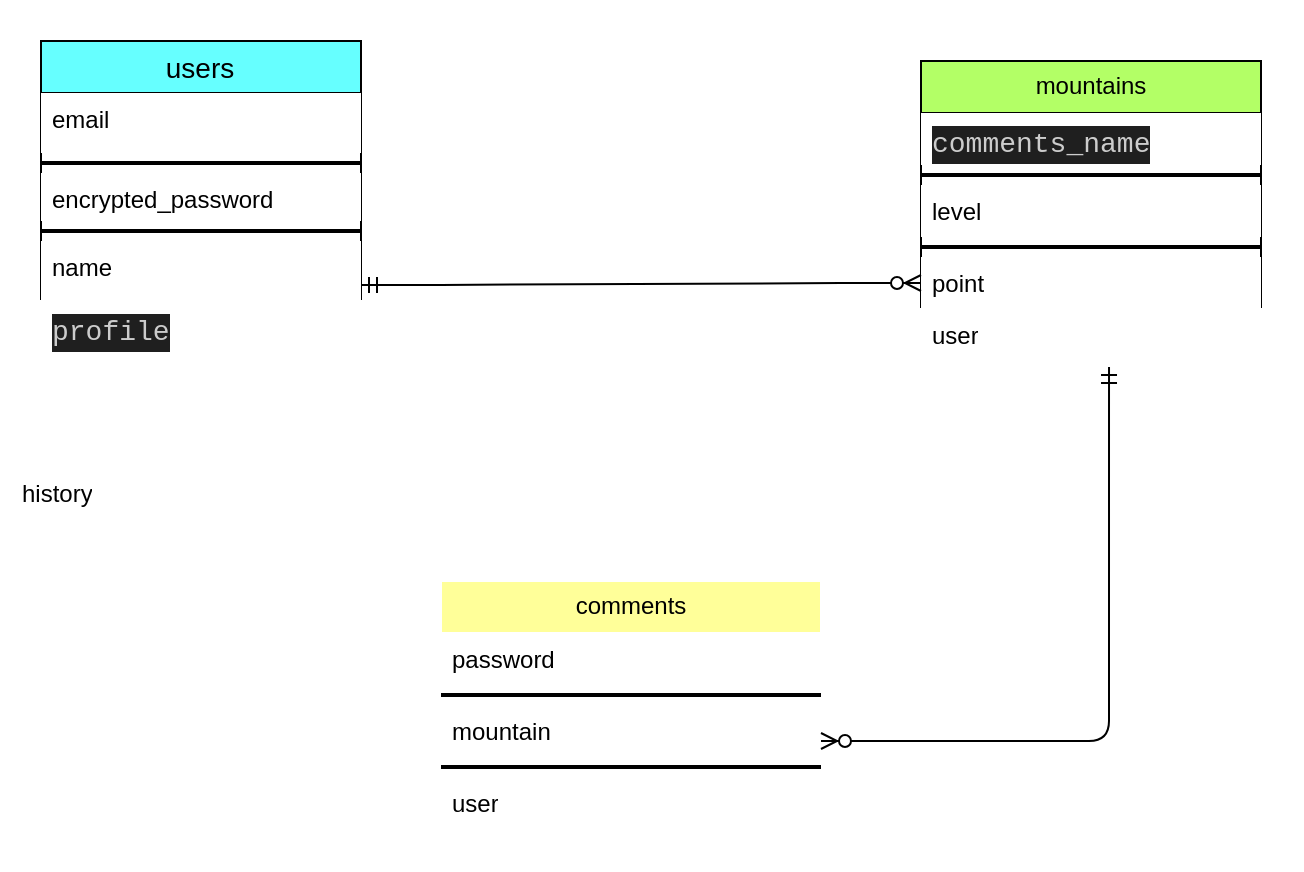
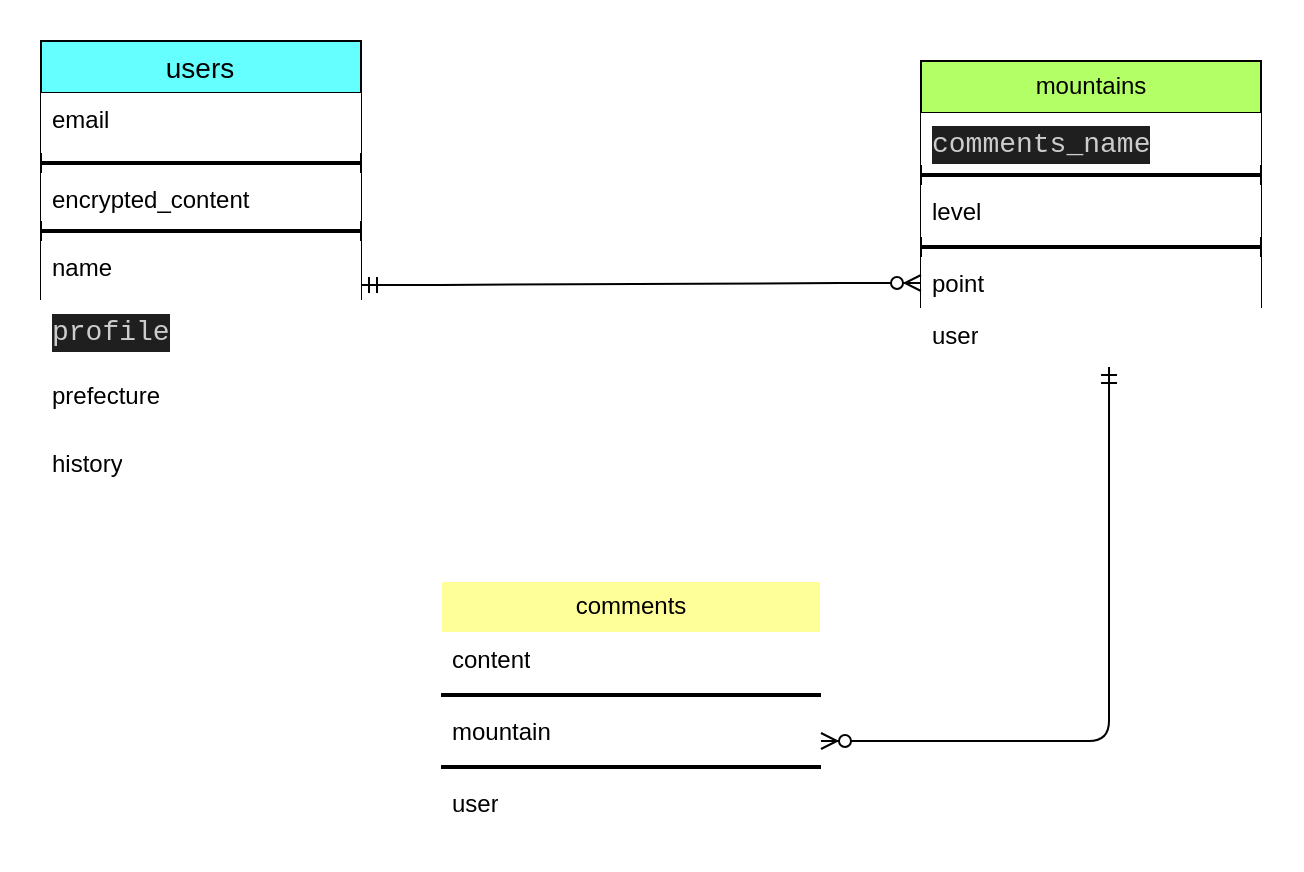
node "encrypted_password": label "encrypted_password" -> "encrypted_content"
node "prefecture": added
node "history": moved (171, 501) -> (201, 471)
node "password": label "password" -> "content"
